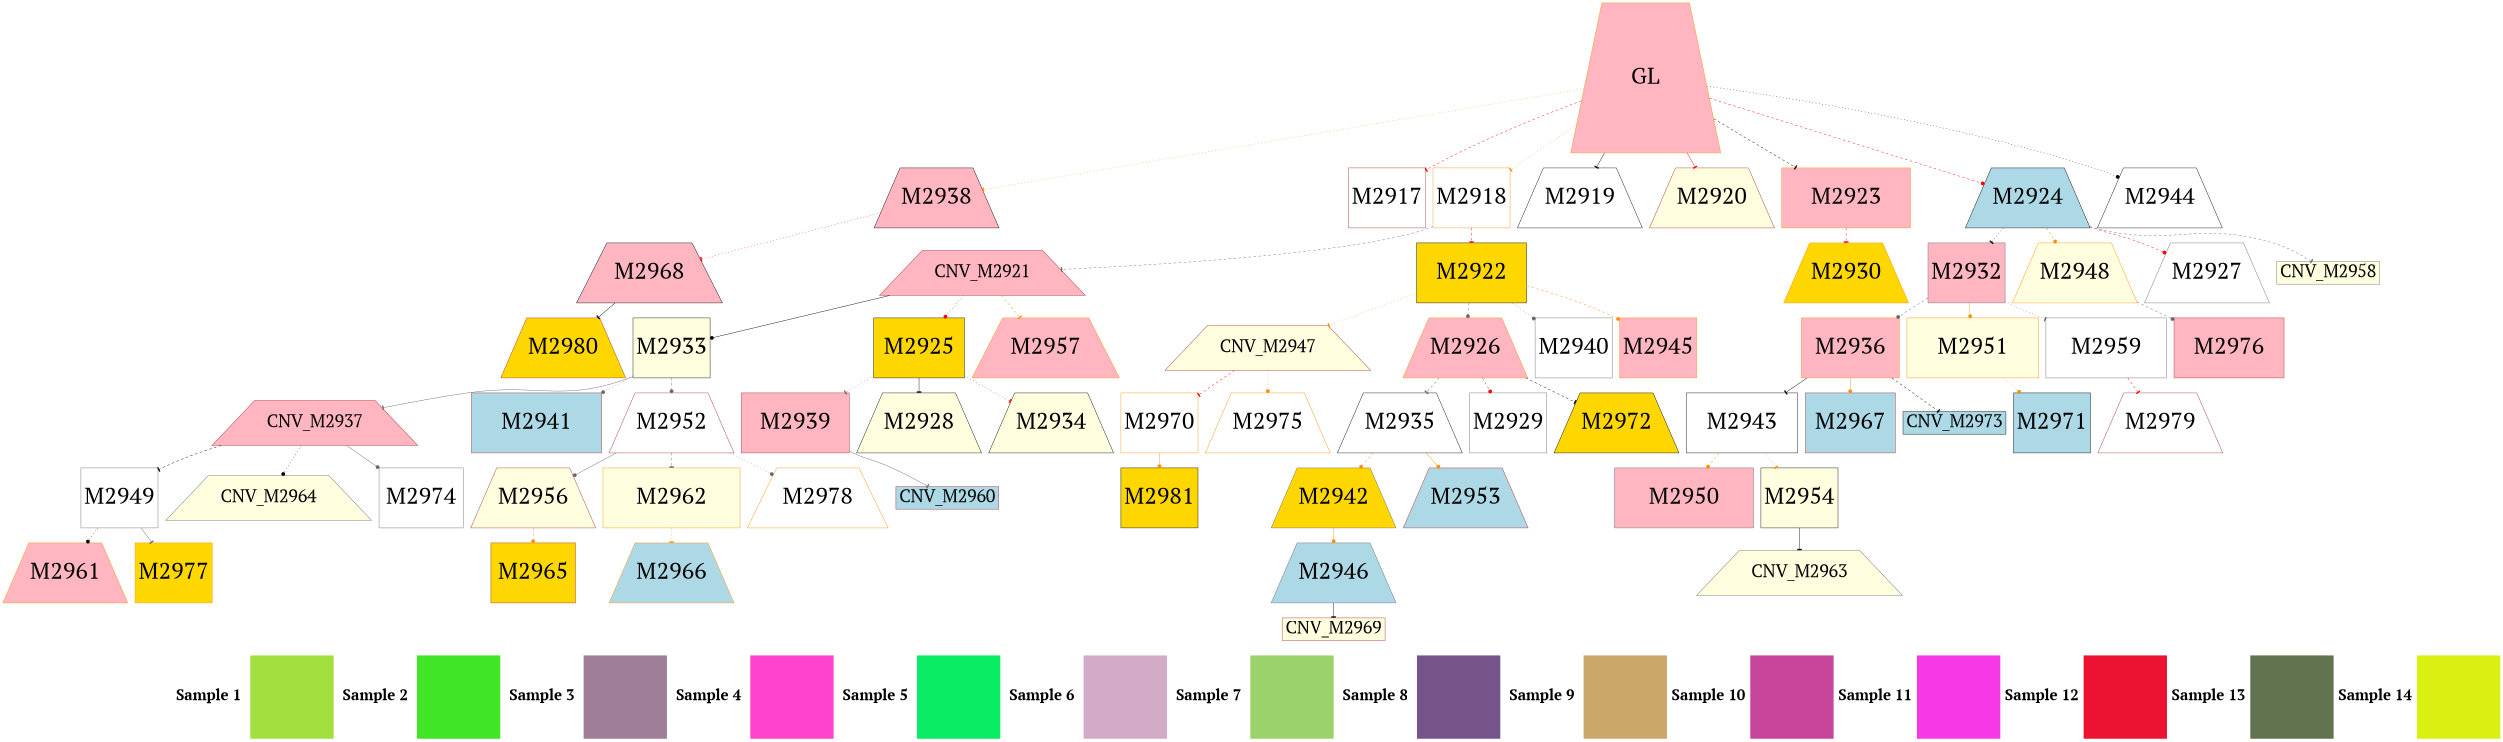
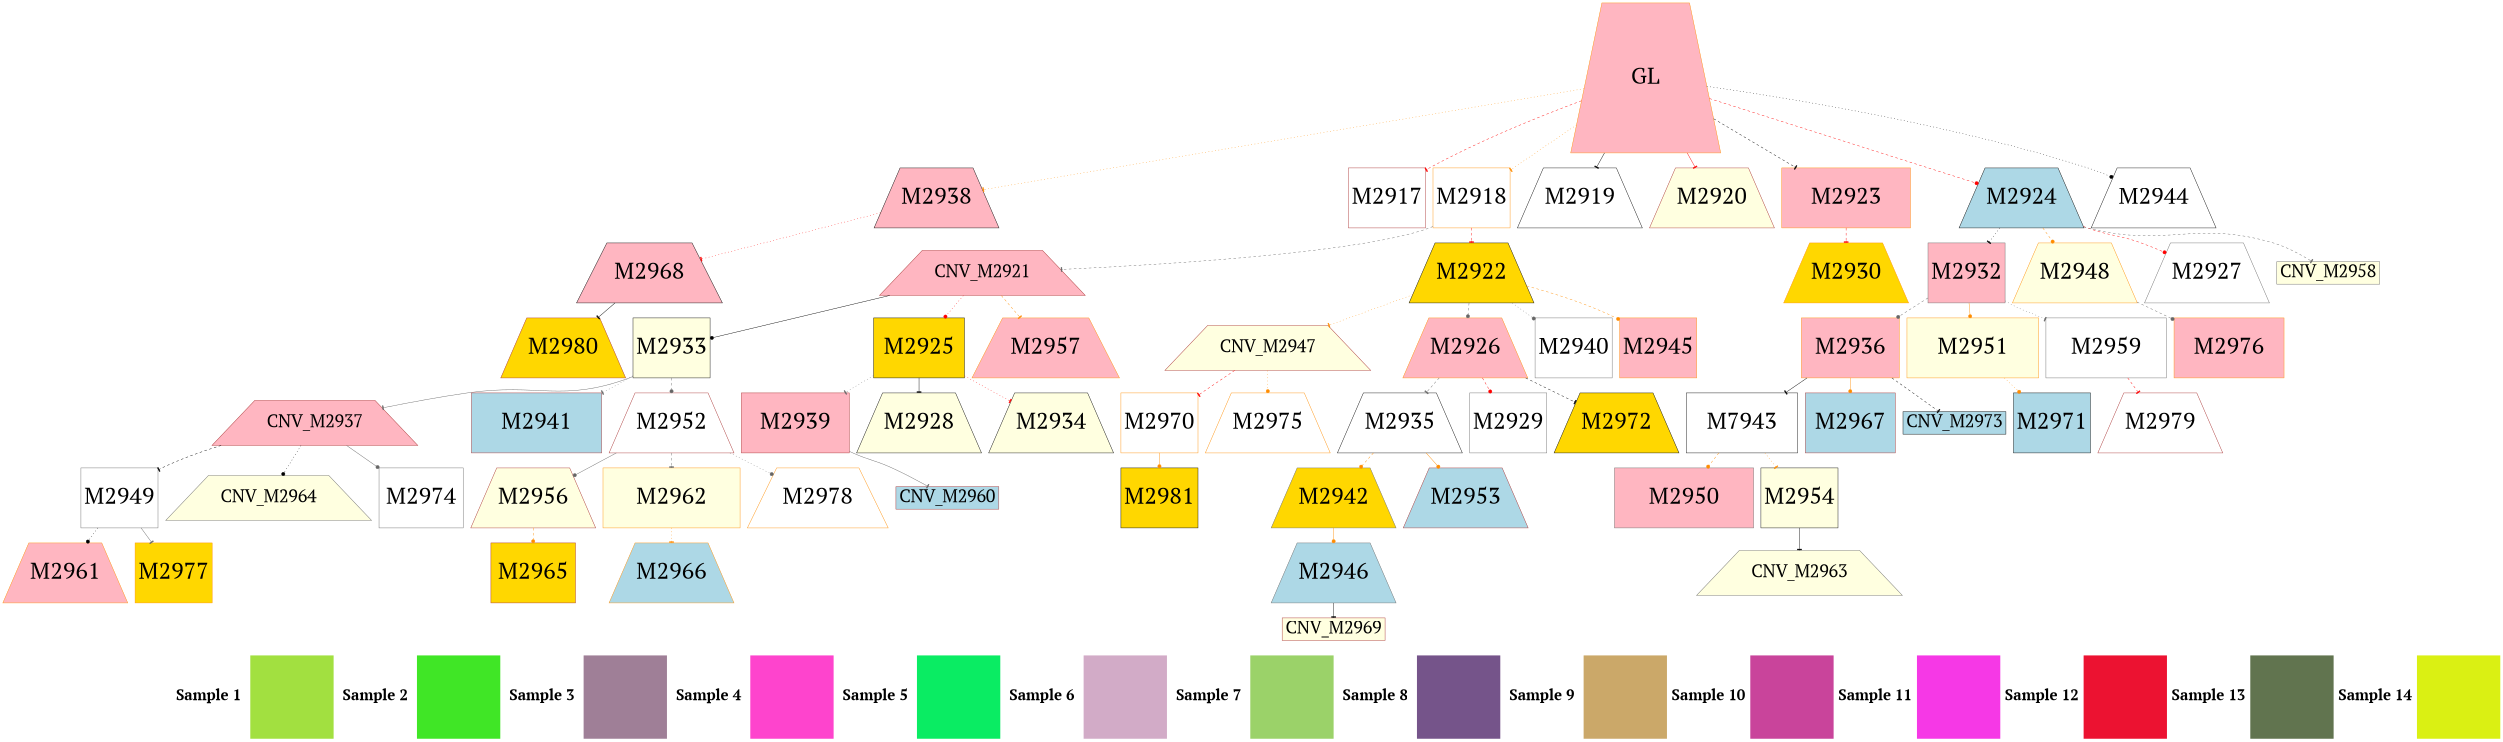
node "M2922": shape box -> trapezium
node "M2976": color brown -> darkorange
edge "M2933" -> "M2941": arrowhead dot -> tee
node "M2943": label "M2943" -> "M7943"
